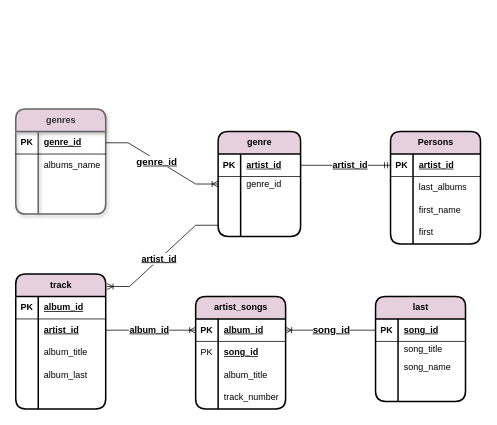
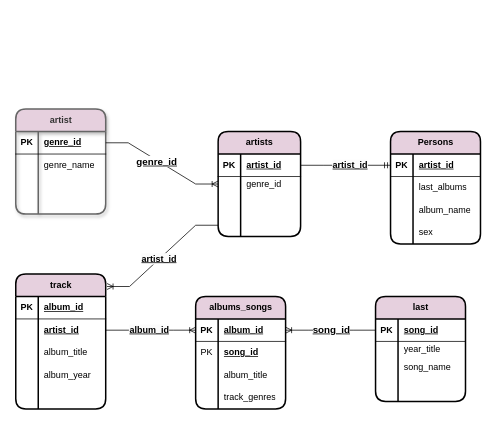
node "genres": label "genres" -> "artist"
node "genre": label "genre" -> "artists"
node "albums_name": label "albums_name" -> "genre_name"
node "first_name": label "first_name" -> "album_name"
node "first": label "first" -> "sex"
node "artist_songs": label "artist_songs" -> "albums_songs"
node "song_title": label "song_title" -> "year_title"
node "album_last": label "album_last" -> "album_year"
node "track_number": label "track_number" -> "track_genres"
